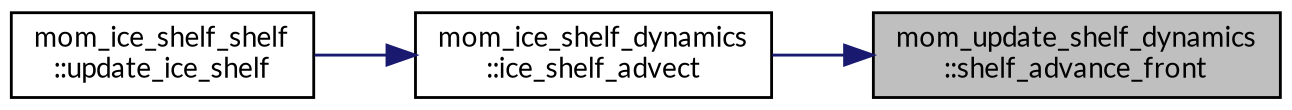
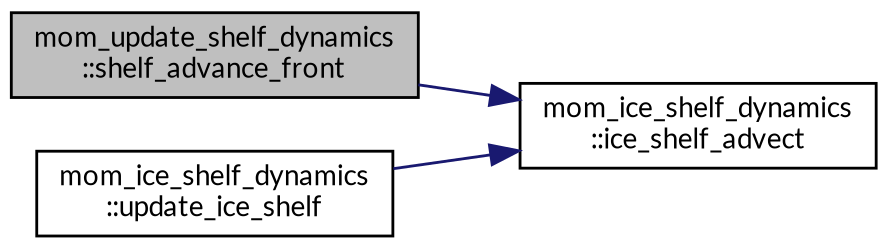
node "mom_ice_shelf_shelf ::update_ice_shelf": label "mom_ice_shelf_shelf ::update_ice_shelf" -> "mom_ice_shelf_dynamics ::update_ice_shelf"
edge "mom_ice_shelf_dynamics ::ice_shelf_advect" -> "mom_update_shelf_dynamics ::shelf_advance_front": reversed
